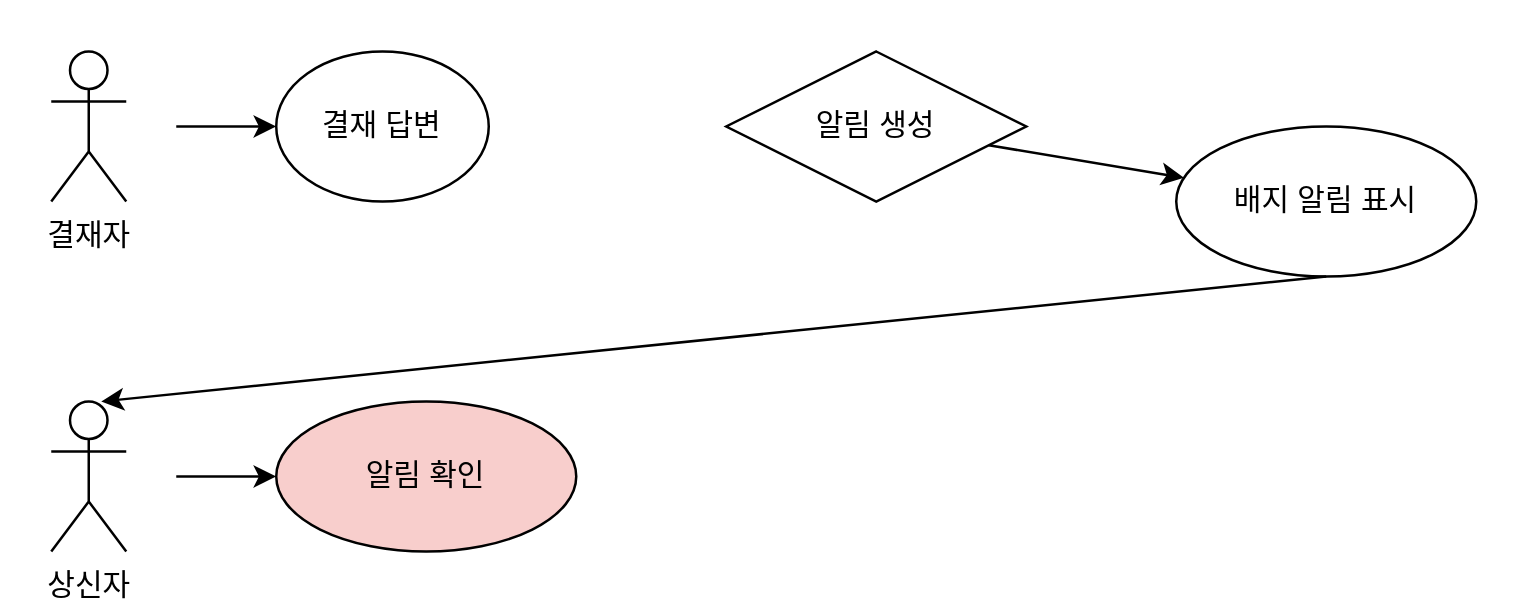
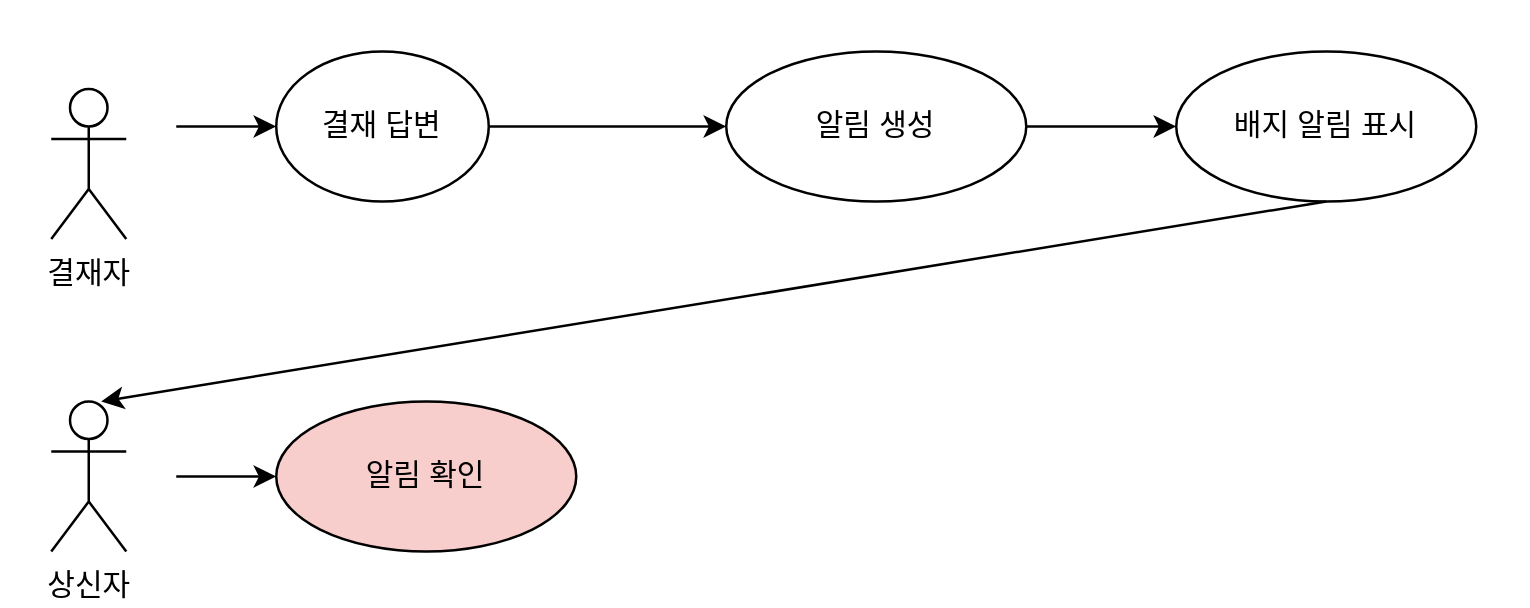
node "결재자": moved (89, 126) -> (89, 164)
edge "결재 답변" -> "알림 생성": added
node "알림 생성": shape diamond -> ellipse
node "배지 알림 표시": moved (1326, 201) -> (1326, 126)
